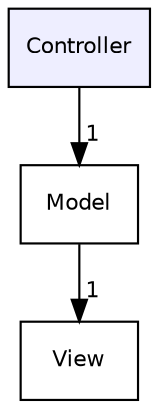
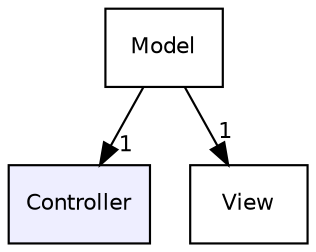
edge "Controller" -> "Model": reversed
